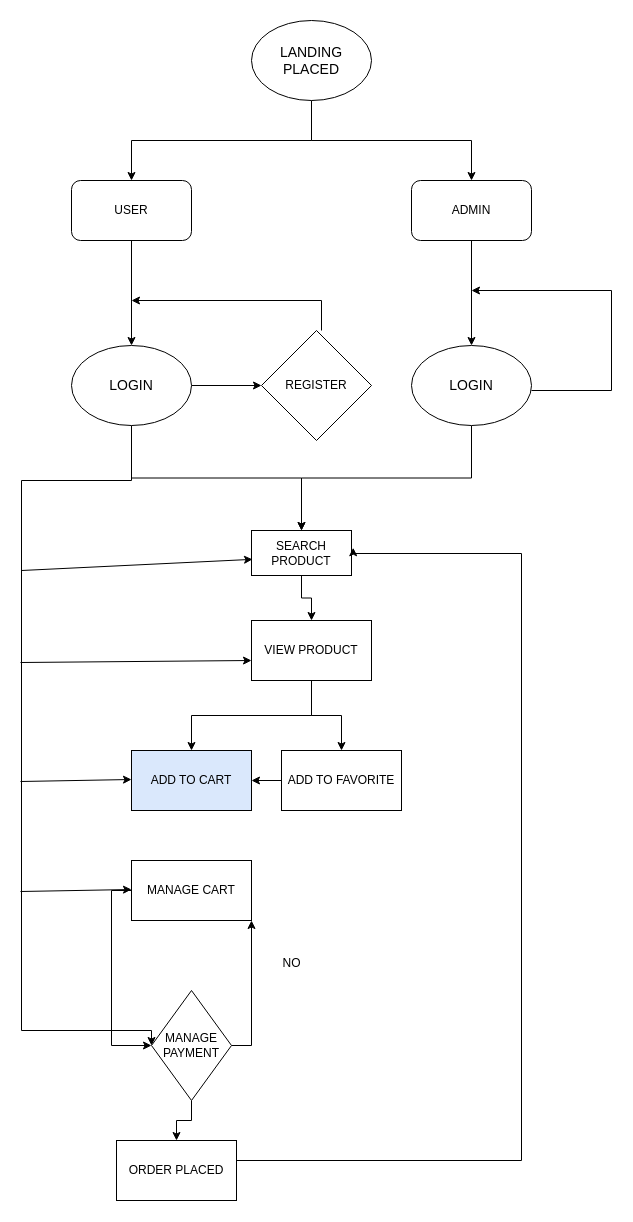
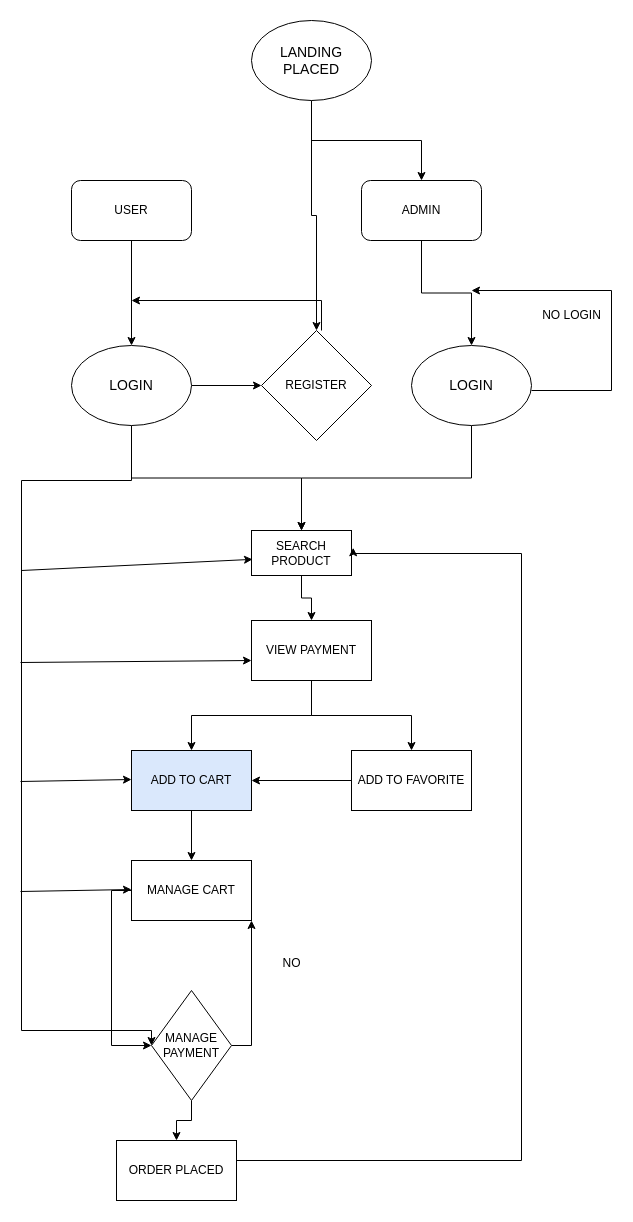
edge "LANDING PLACED" -> "USER": now "LANDING PLACED" -> "REGISTER"
node "ADMIN": moved (472, 211) -> (422, 211)
node "NO LOGIN": added
node "VIEW PRODUCT": label "VIEW PRODUCT" -> "VIEW PAYMENT"
node "ADD TO FAVORITE": moved (342, 781) -> (412, 781)
edge "ADD TO CART" -> "MANAGE CART": added
